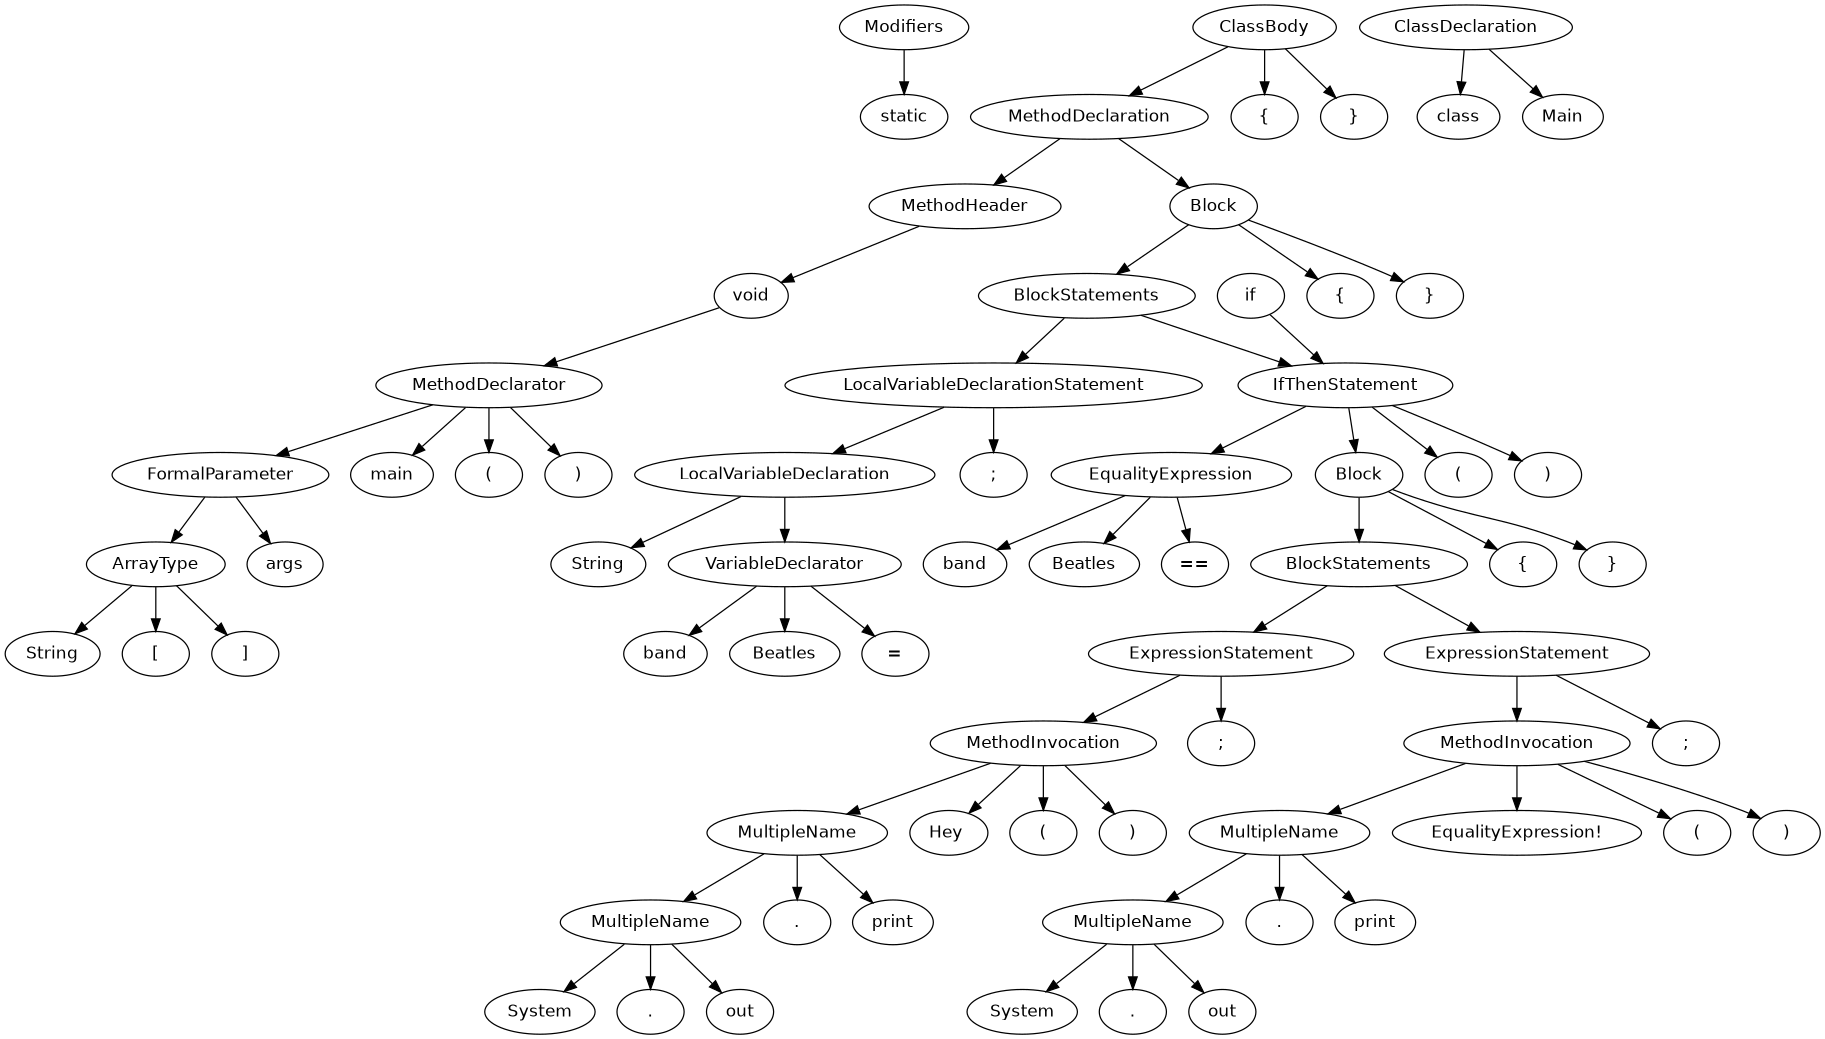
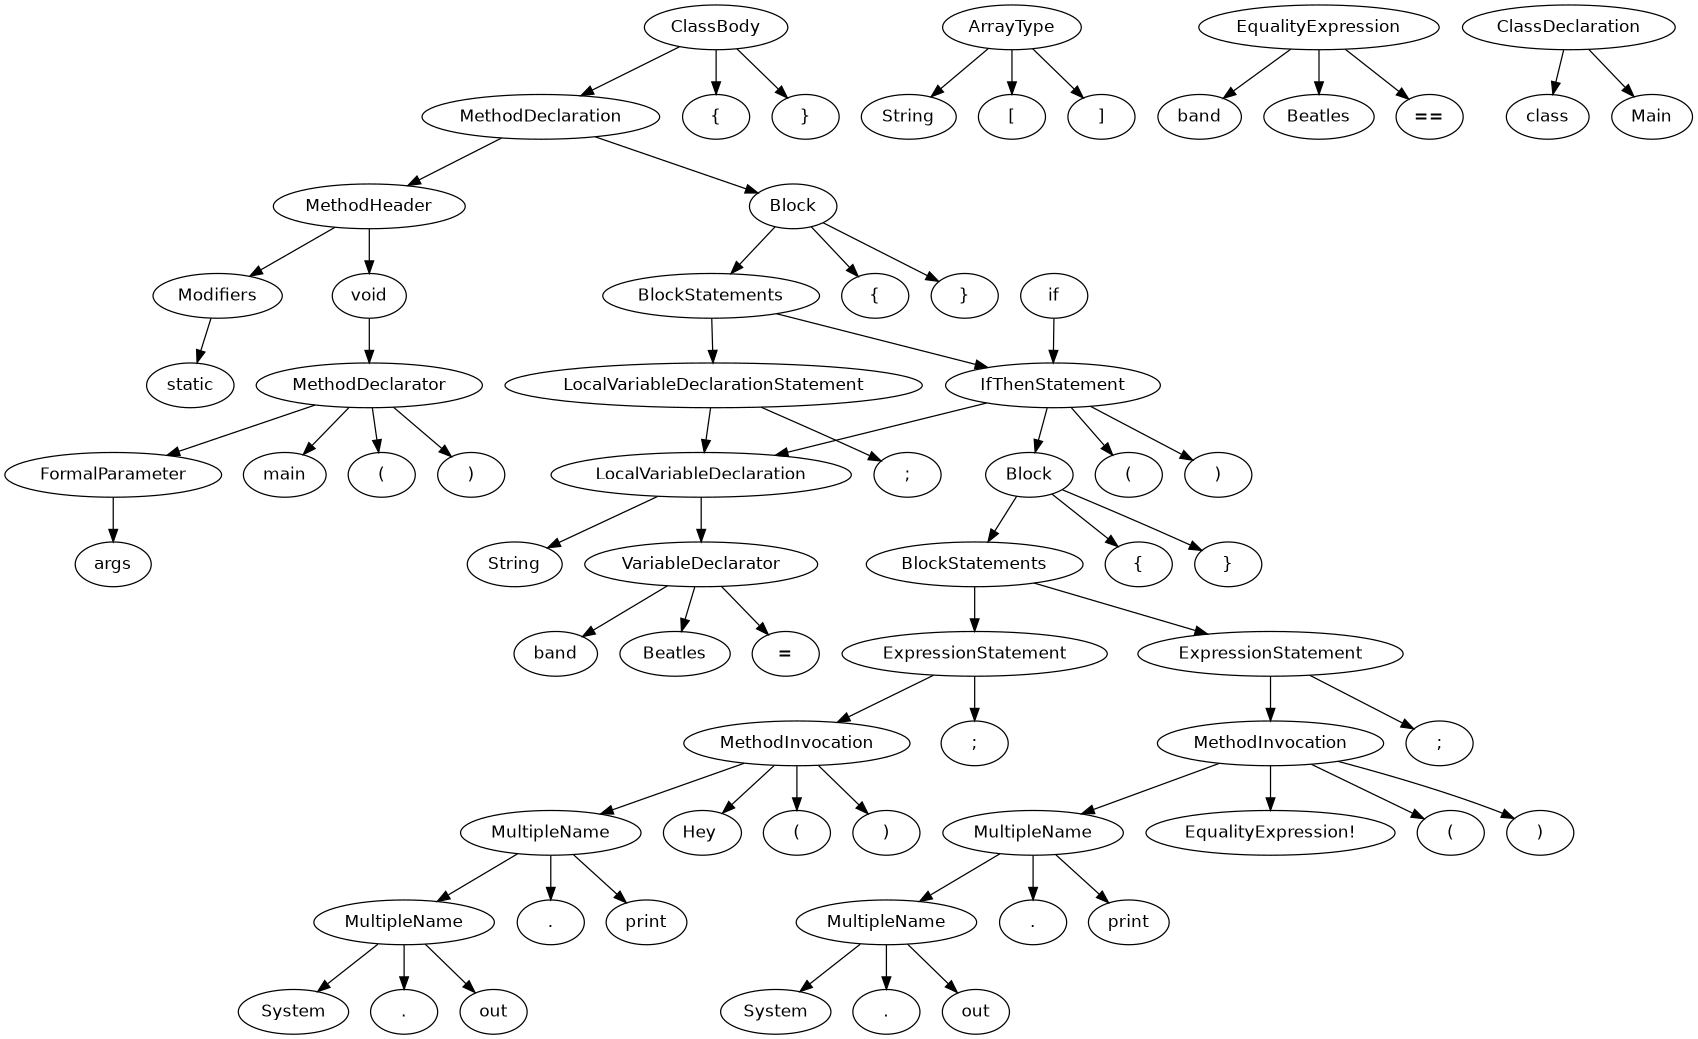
edge "MethodHeader" -> "Modifiers": added
edge "IfThenStatement" -> "EqualityExpression": now "IfThenStatement" -> "LocalVariableDeclaration"
edge "FormalParameter" -> "ArrayType": removed
